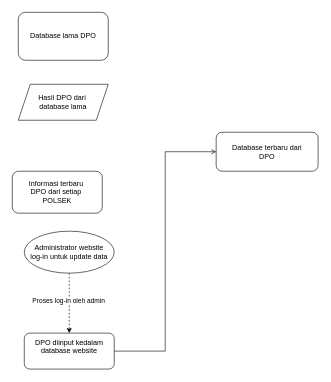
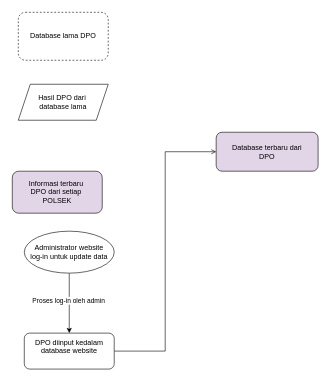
node "Database lama DPO": style solid -> dashed
node "Database terbaru dari DPO": fillcolor #ffffff -> #e1d5e7
node "Informasi terbaru DPO dari setiap POLSEK": fillcolor #ffffff -> #e1d5e7
edge "Administrator website log-in untuk update data" -> "DPO diinput kedalam database website": style dashed -> solid
